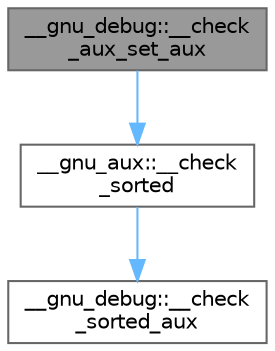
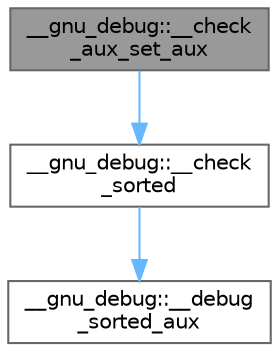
node "__gnu_aux::__check _sorted": label "__gnu_aux::__check _sorted" -> "__gnu_debug::__check _sorted"
node "__gnu_debug::__check _sorted_aux": label "__gnu_debug::__check _sorted_aux" -> "__gnu_debug::__debug _sorted_aux"
